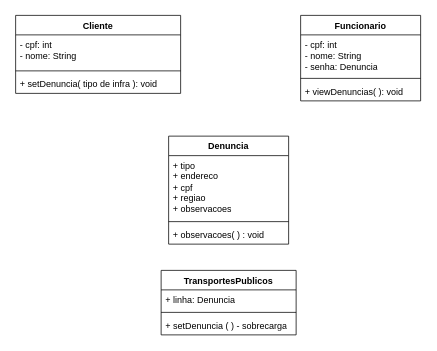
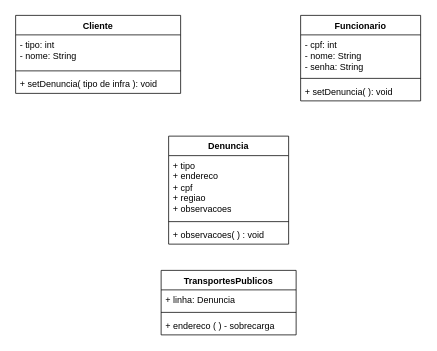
node "- cpf: int - nome: String": label "- cpf: int - nome: String" -> "- tipo: int - nome: String"
node "- cpf: int - nome: String - senha: Denuncia": label "- cpf: int - nome: String - senha: Denuncia" -> "- cpf: int - nome: String - senha: String"
node "+ viewDenuncias( ): void": label "+ viewDenuncias( ): void" -> "+ setDenuncia( ): void"
node "+ setDenuncia ( ) - sobrecarga": label "+ setDenuncia ( ) - sobrecarga" -> "+ endereco ( ) - sobrecarga"
